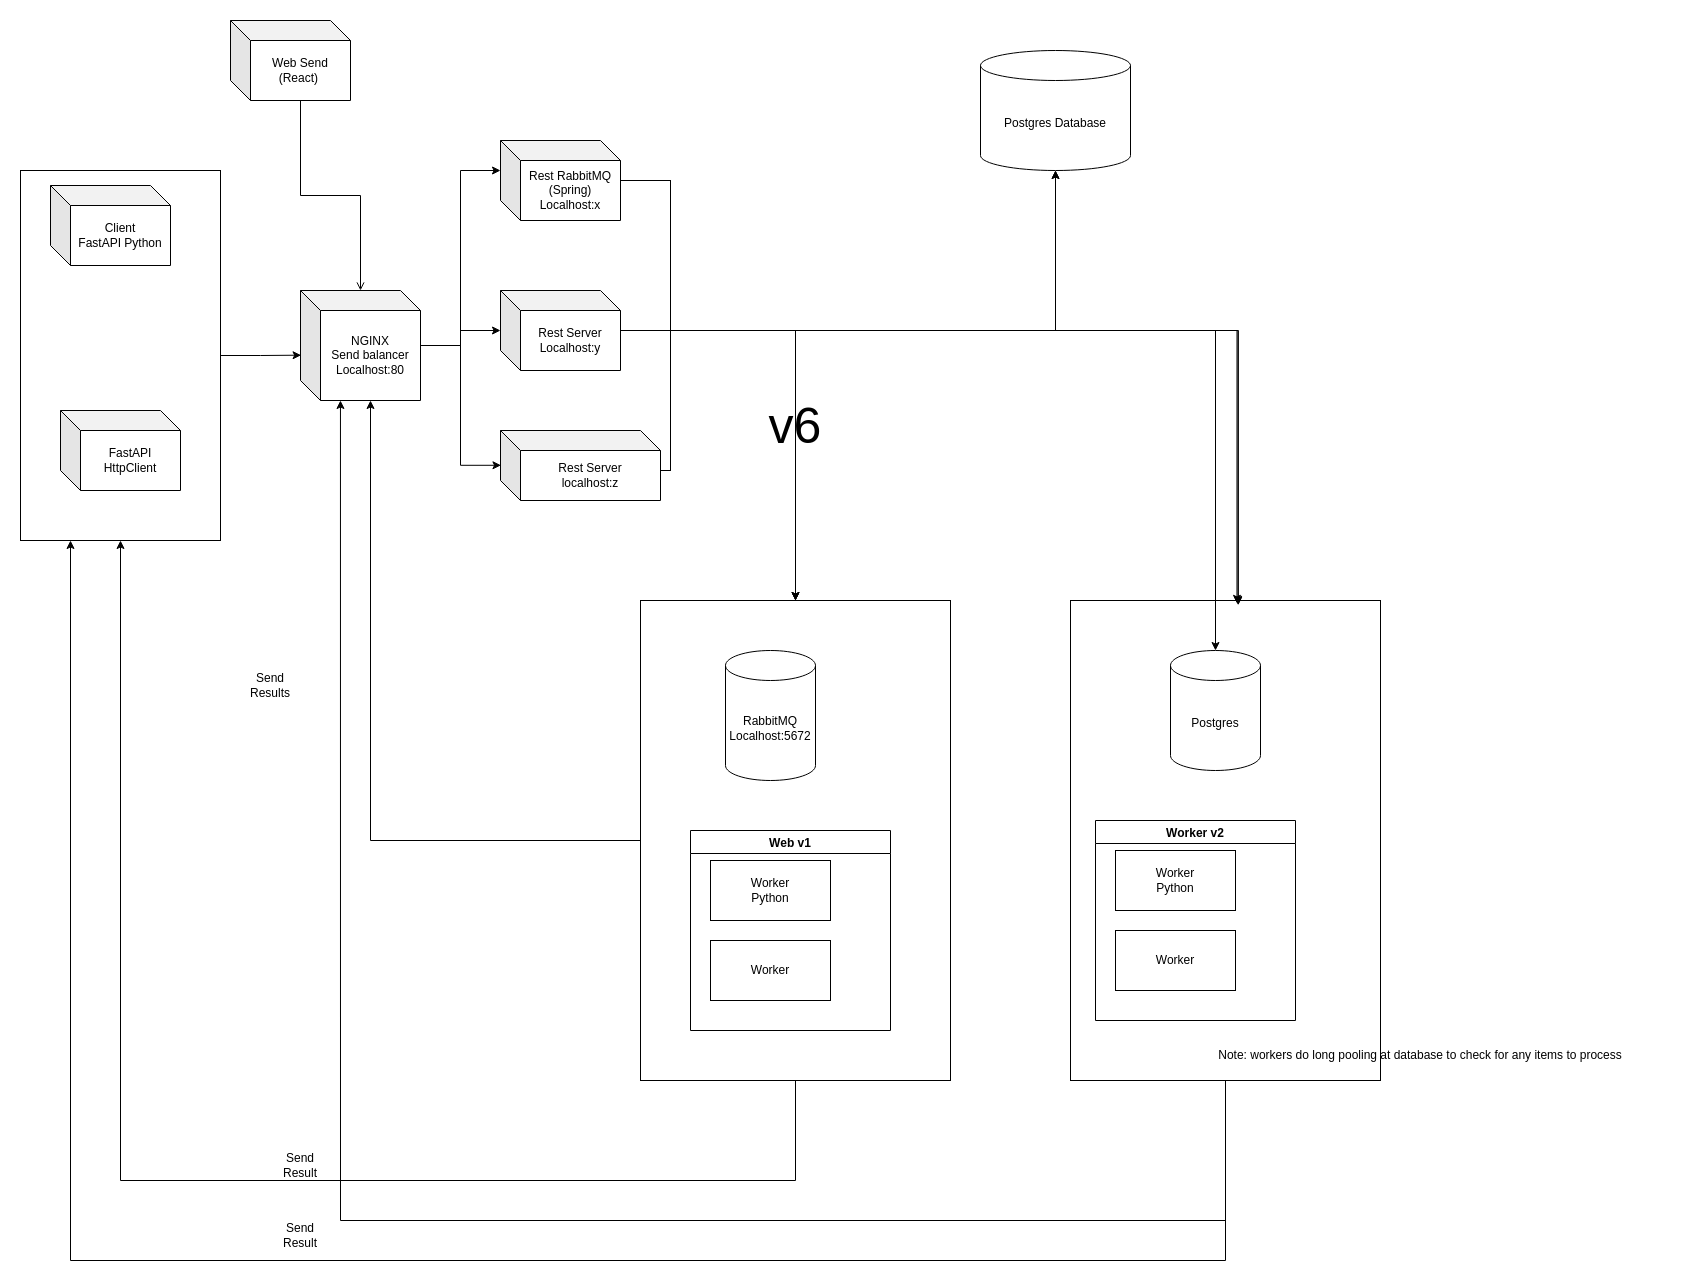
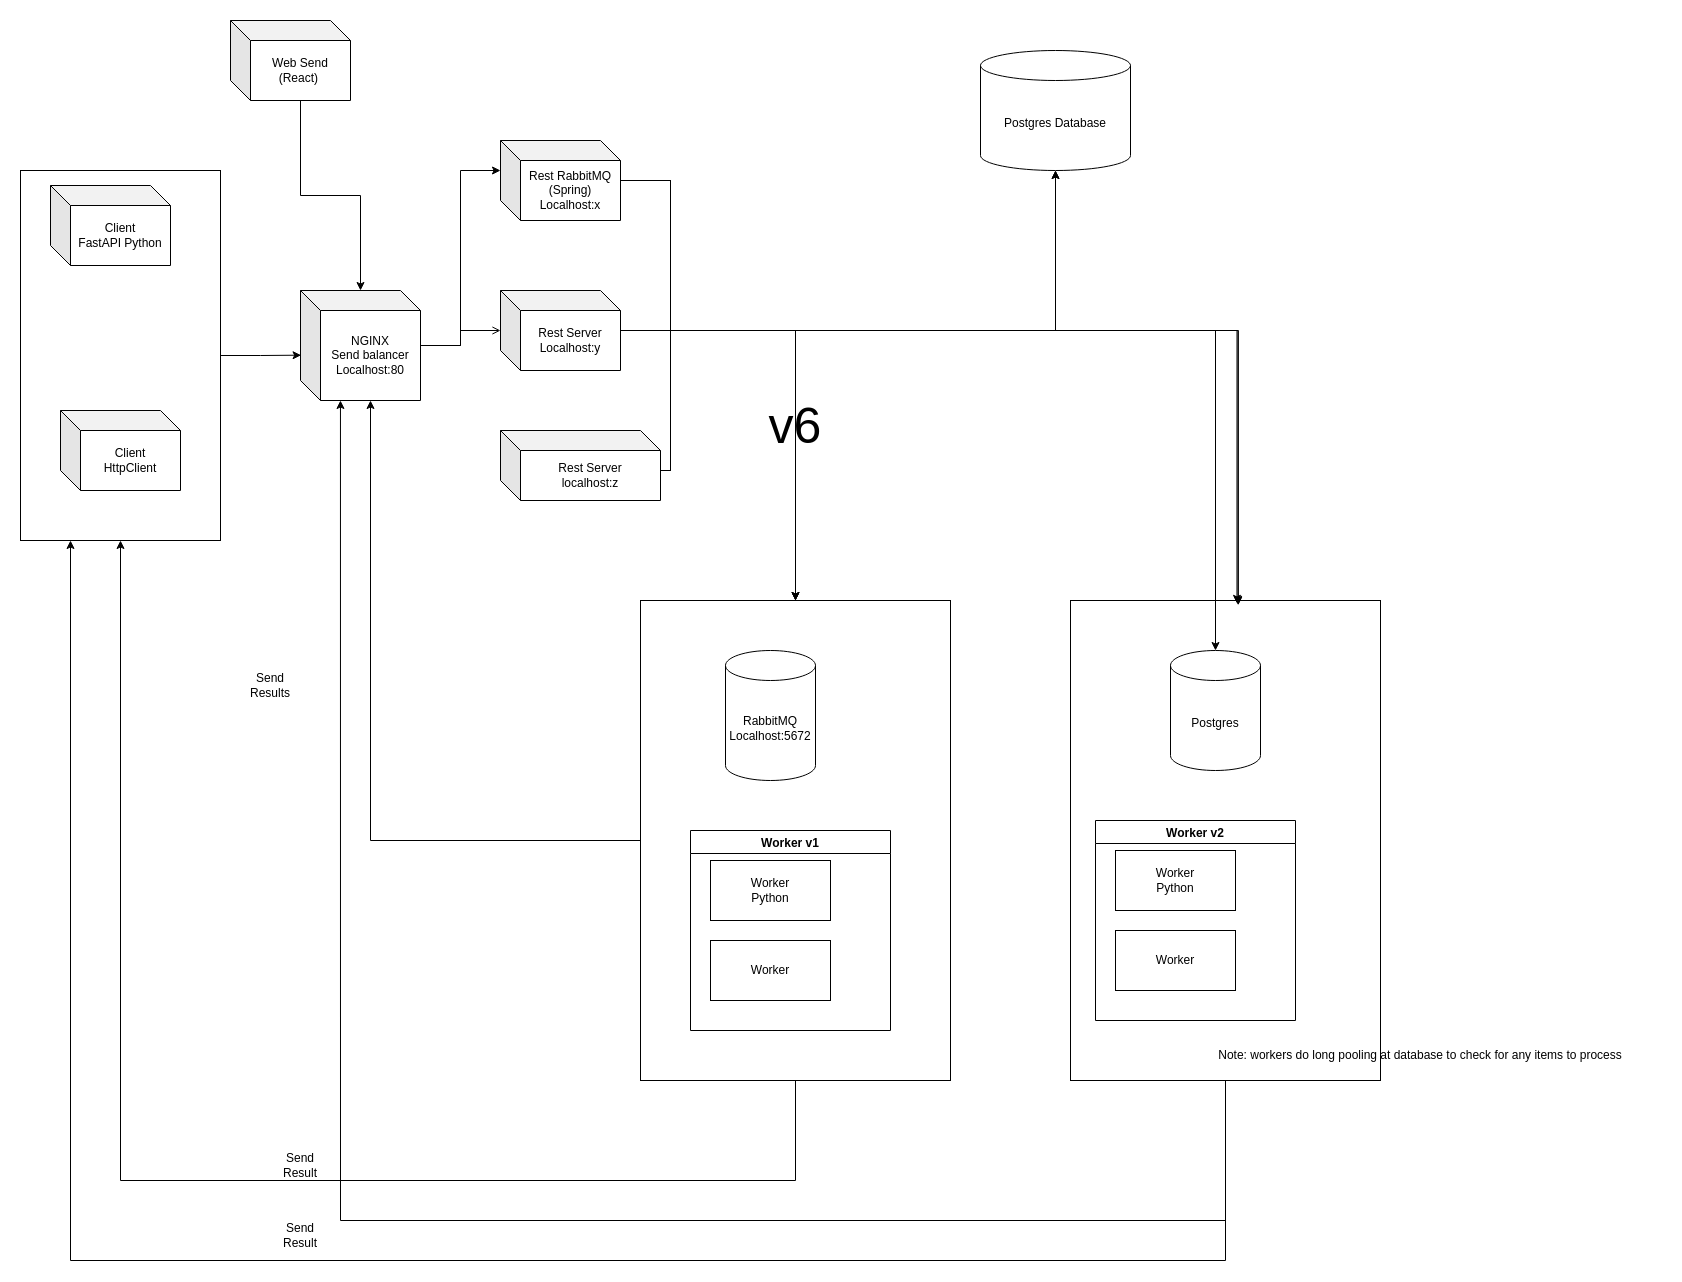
edge "Web Send (React)" -> "NGINX Send balancer Localhost:80": arrowhead open -> classic
edge "NGINX Send balancer Localhost:80" -> "Rest Server Localhost:y": arrowhead classic -> open
edge "NGINX Send balancer Localhost:80" -> "Rest Server localhost:z": removed
node "FastAPI HttpClient": label "FastAPI HttpClient" -> "Client HttpClient"
node "Web v1": label "Web v1" -> "Worker v1"
